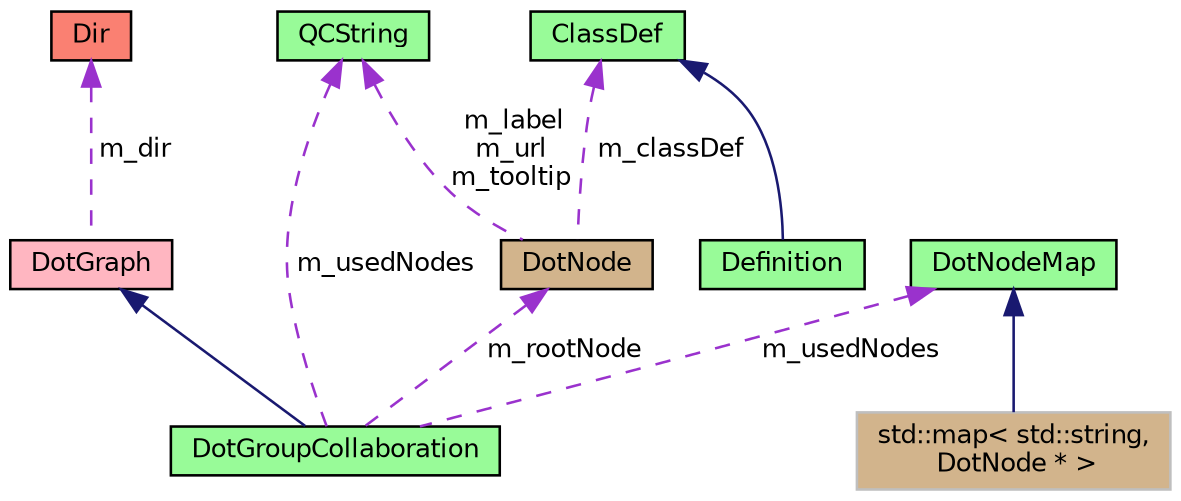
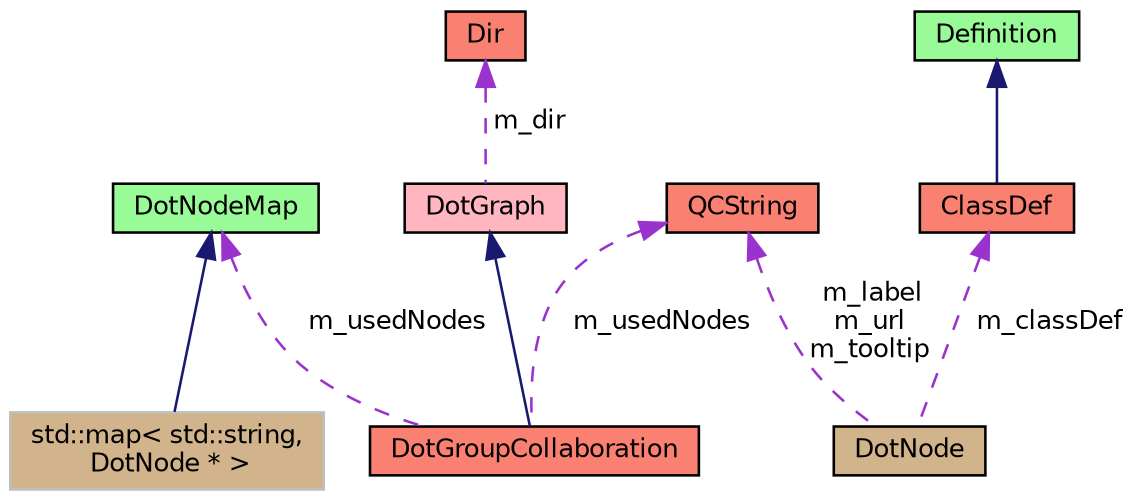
node "QCString": fillcolor palegreen -> salmon
node "ClassDef": fillcolor palegreen -> salmon
edge "Definition" -> "ClassDef": reversed
edge "DotGroupCollaboration" -> "DotNode": removed, label "m_rootNode"
node "DotGroupCollaboration": fillcolor palegreen -> salmon
